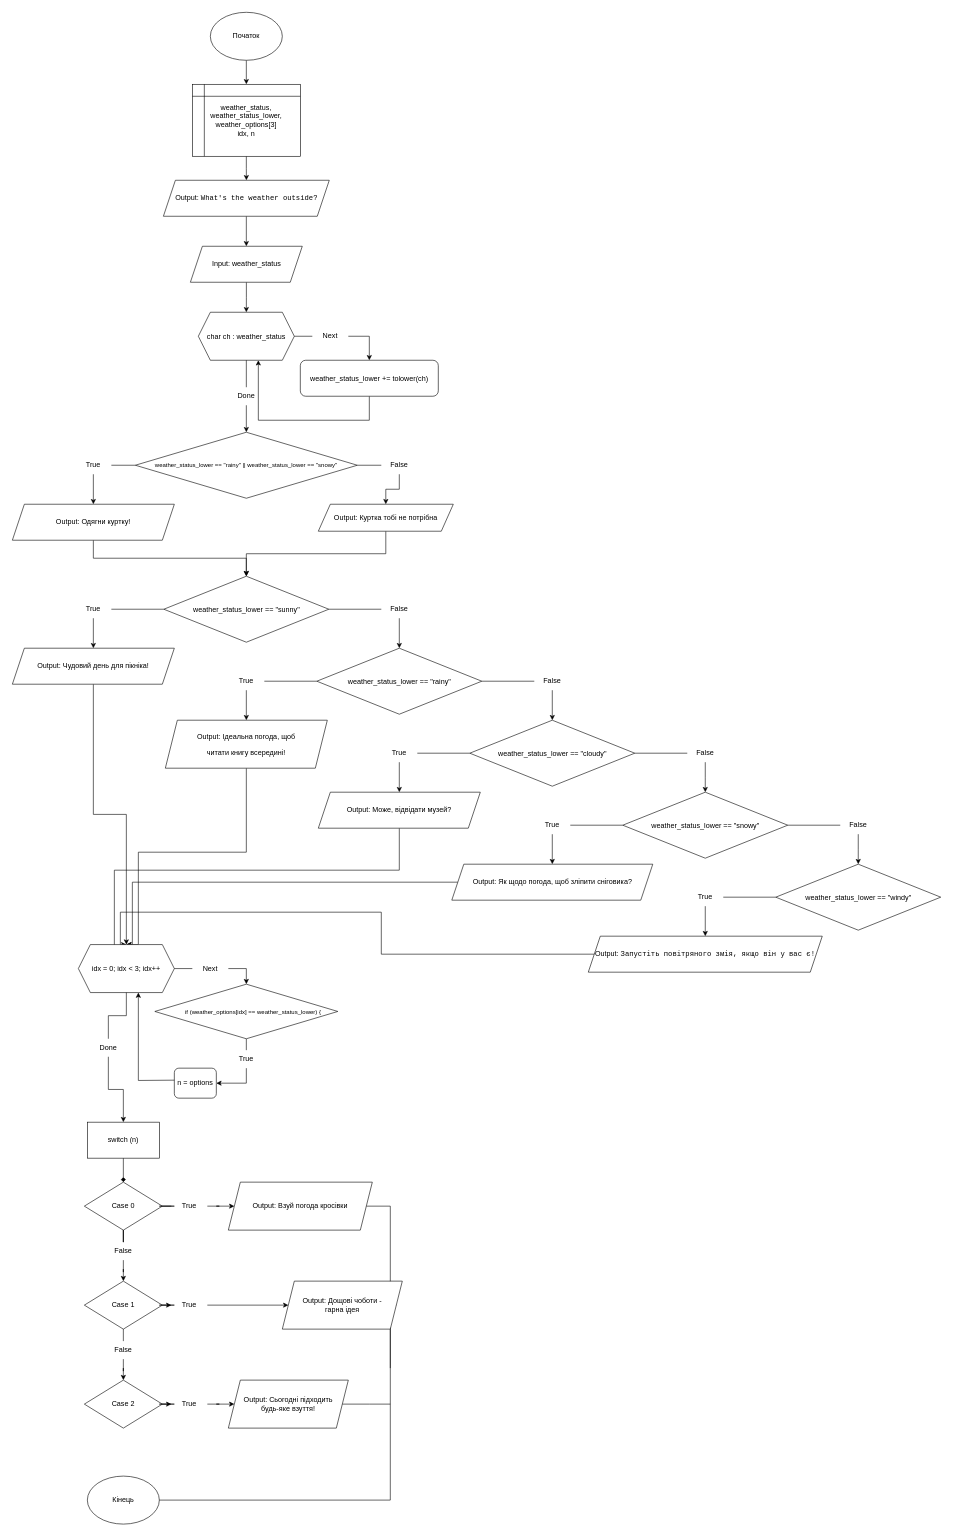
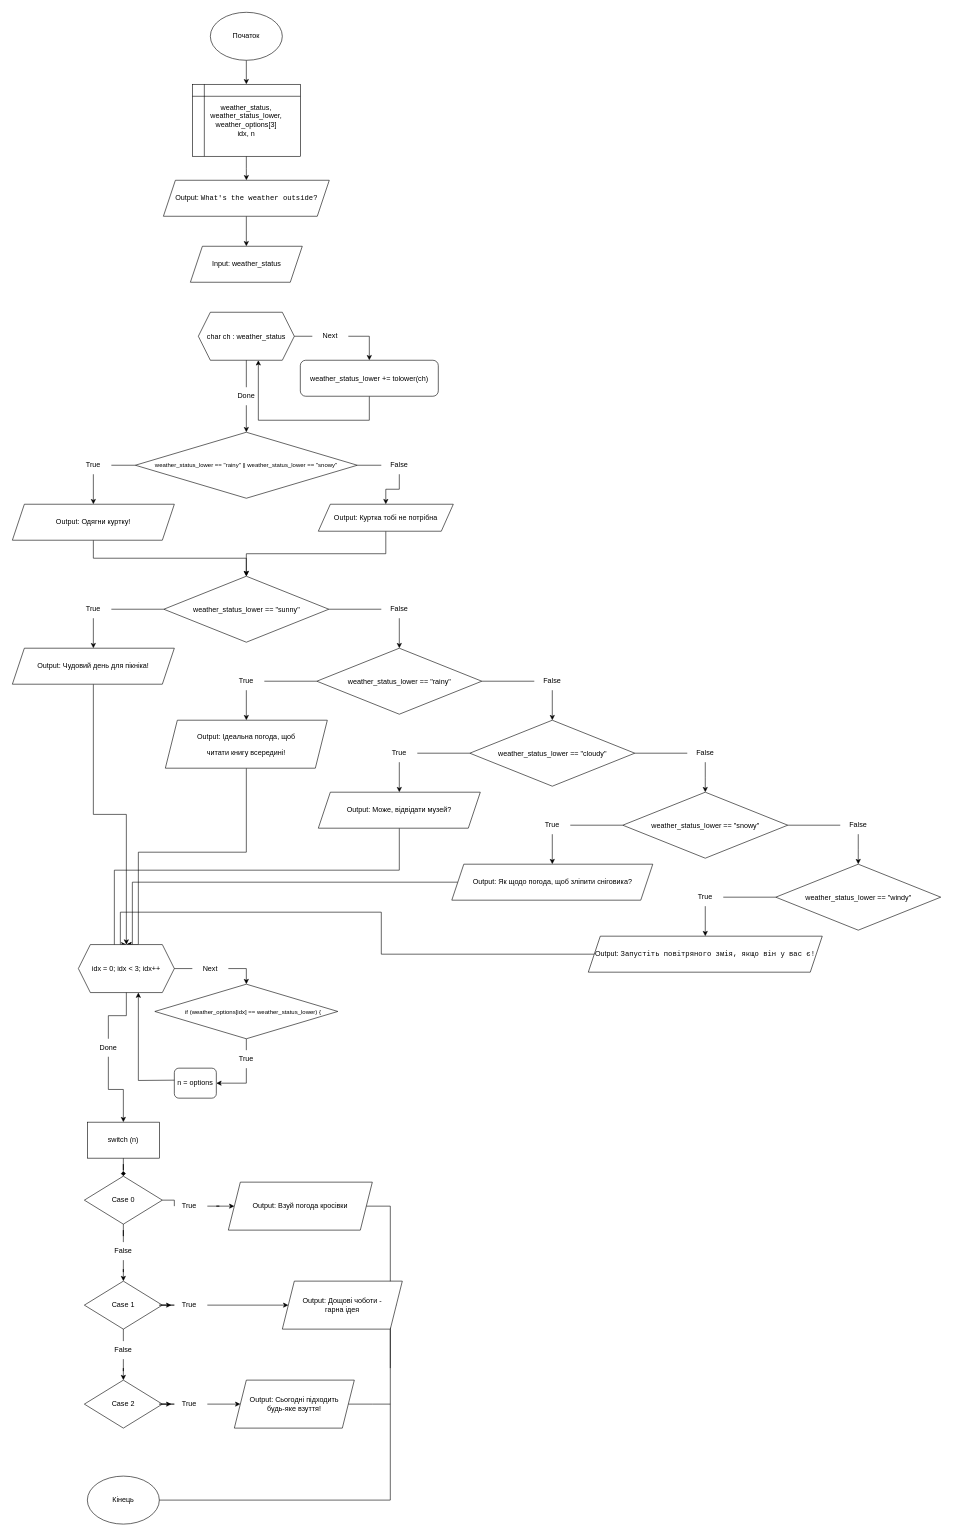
edge "Input: weather_status" -> "char ch : weather_status": removed
node "Case 0": moved (123, 1206) -> (123, 1200)
node "Output: Сьогодні підходить будь-яке взуття!": moved (288, 1404) -> (294, 1404)
